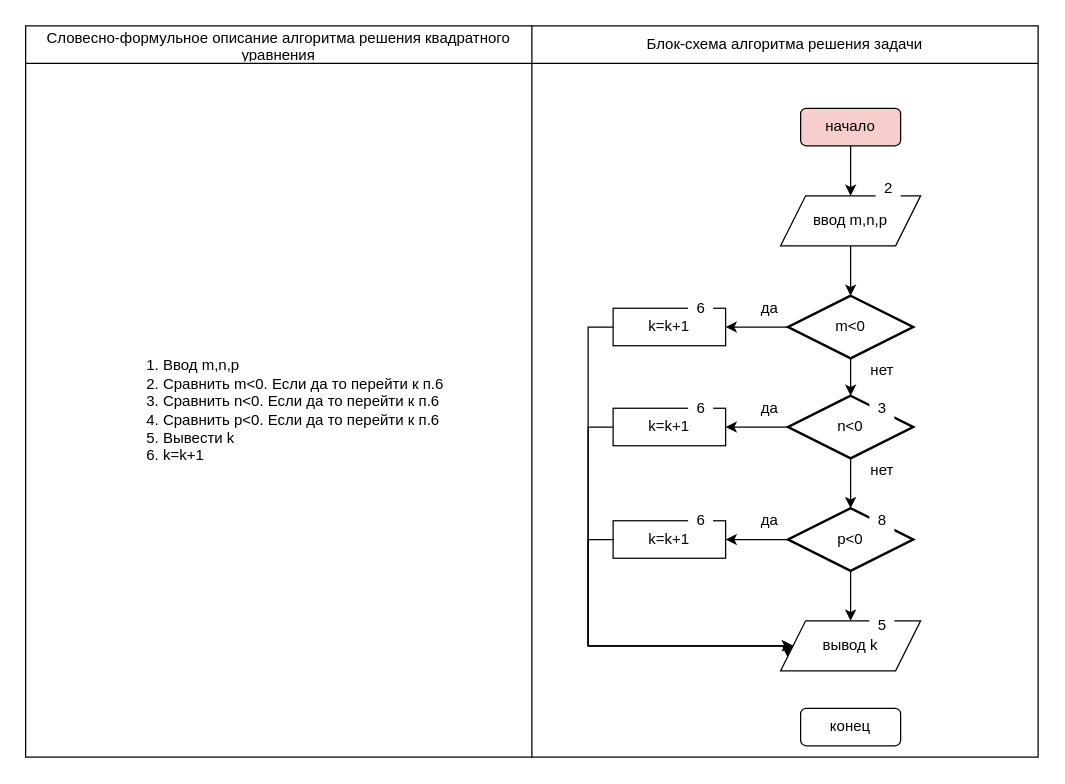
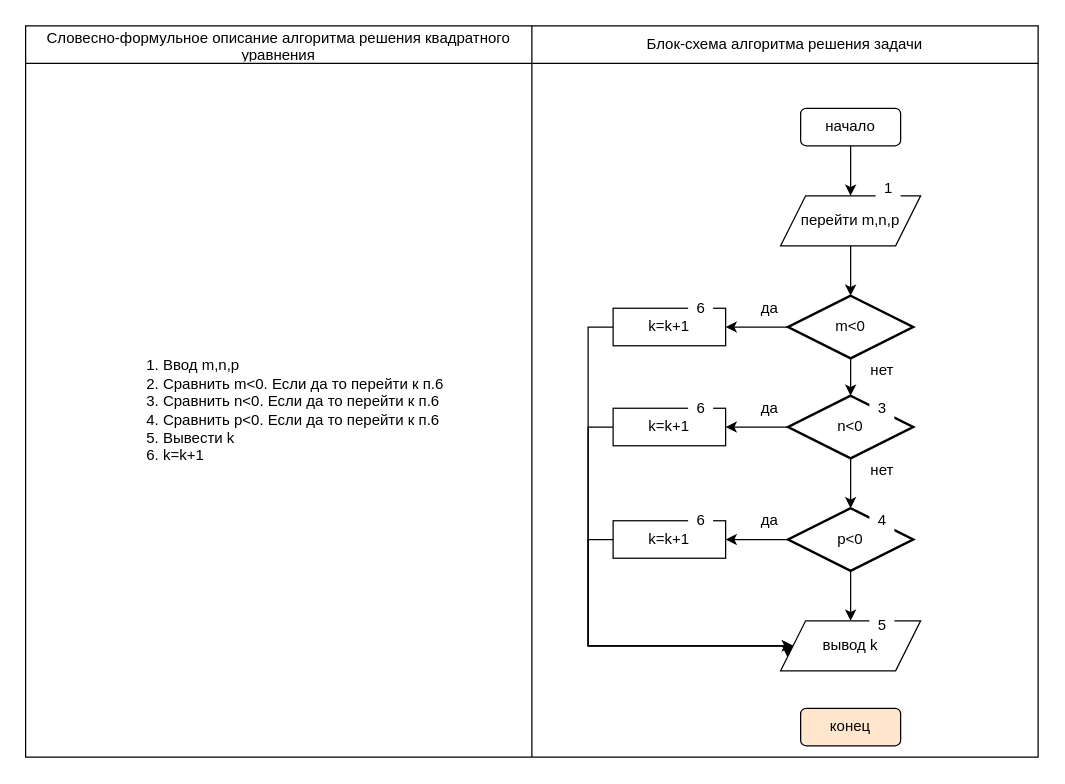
node "начало": fillcolor #f8cecc -> #ffffff
node "2": label "2" -> "1"
node "ввод m,n,p": label "ввод m,n,p" -> "перейти m,n,p"
node "8": label "8" -> "4"
node "конец": fillcolor #ffffff -> #ffe6cc
